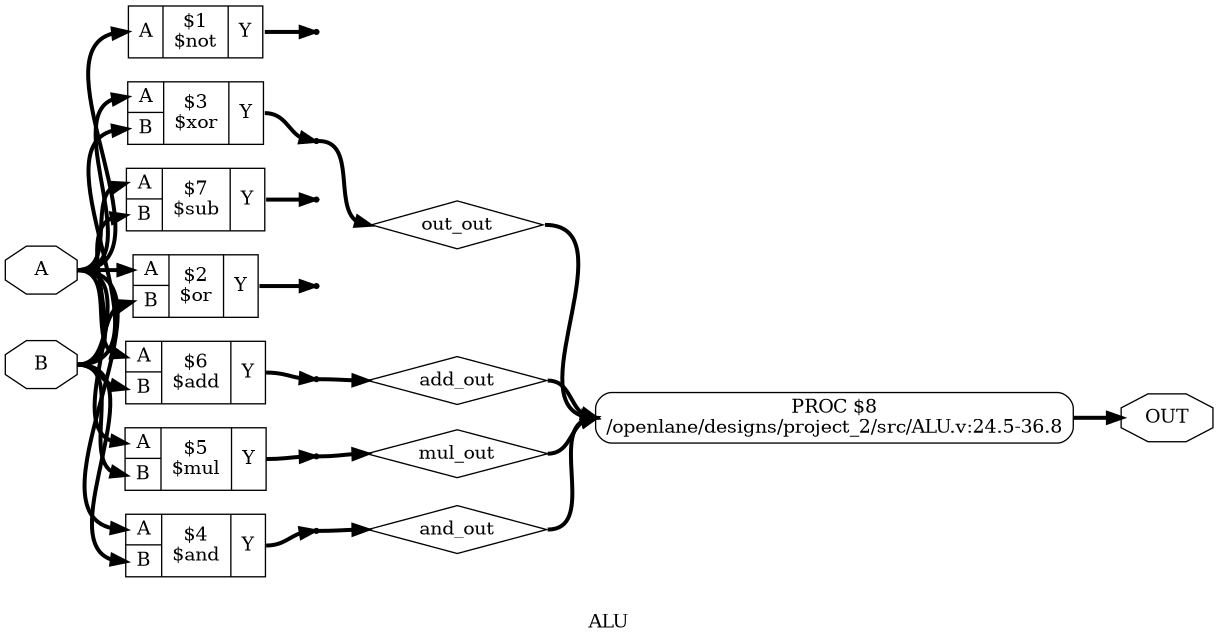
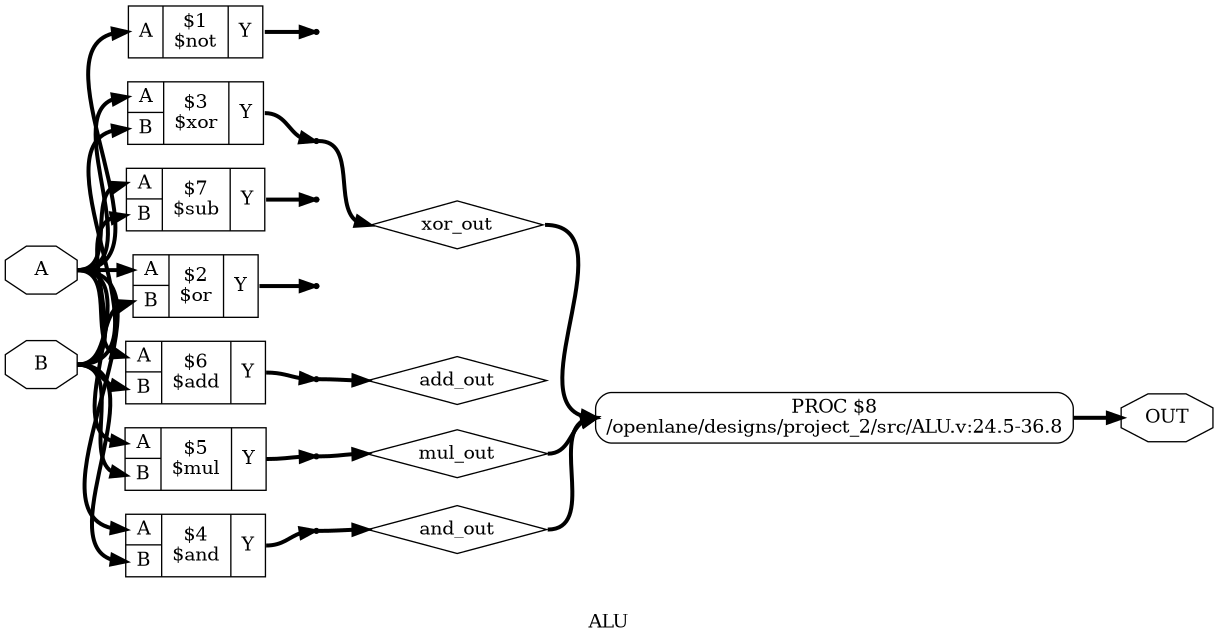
node "out_out": label "out_out" -> "xor_out"
edge "add_out" -> "PROC $8 /openlane/designs/project_2/src/ALU.v:24.5-36.8": removed
